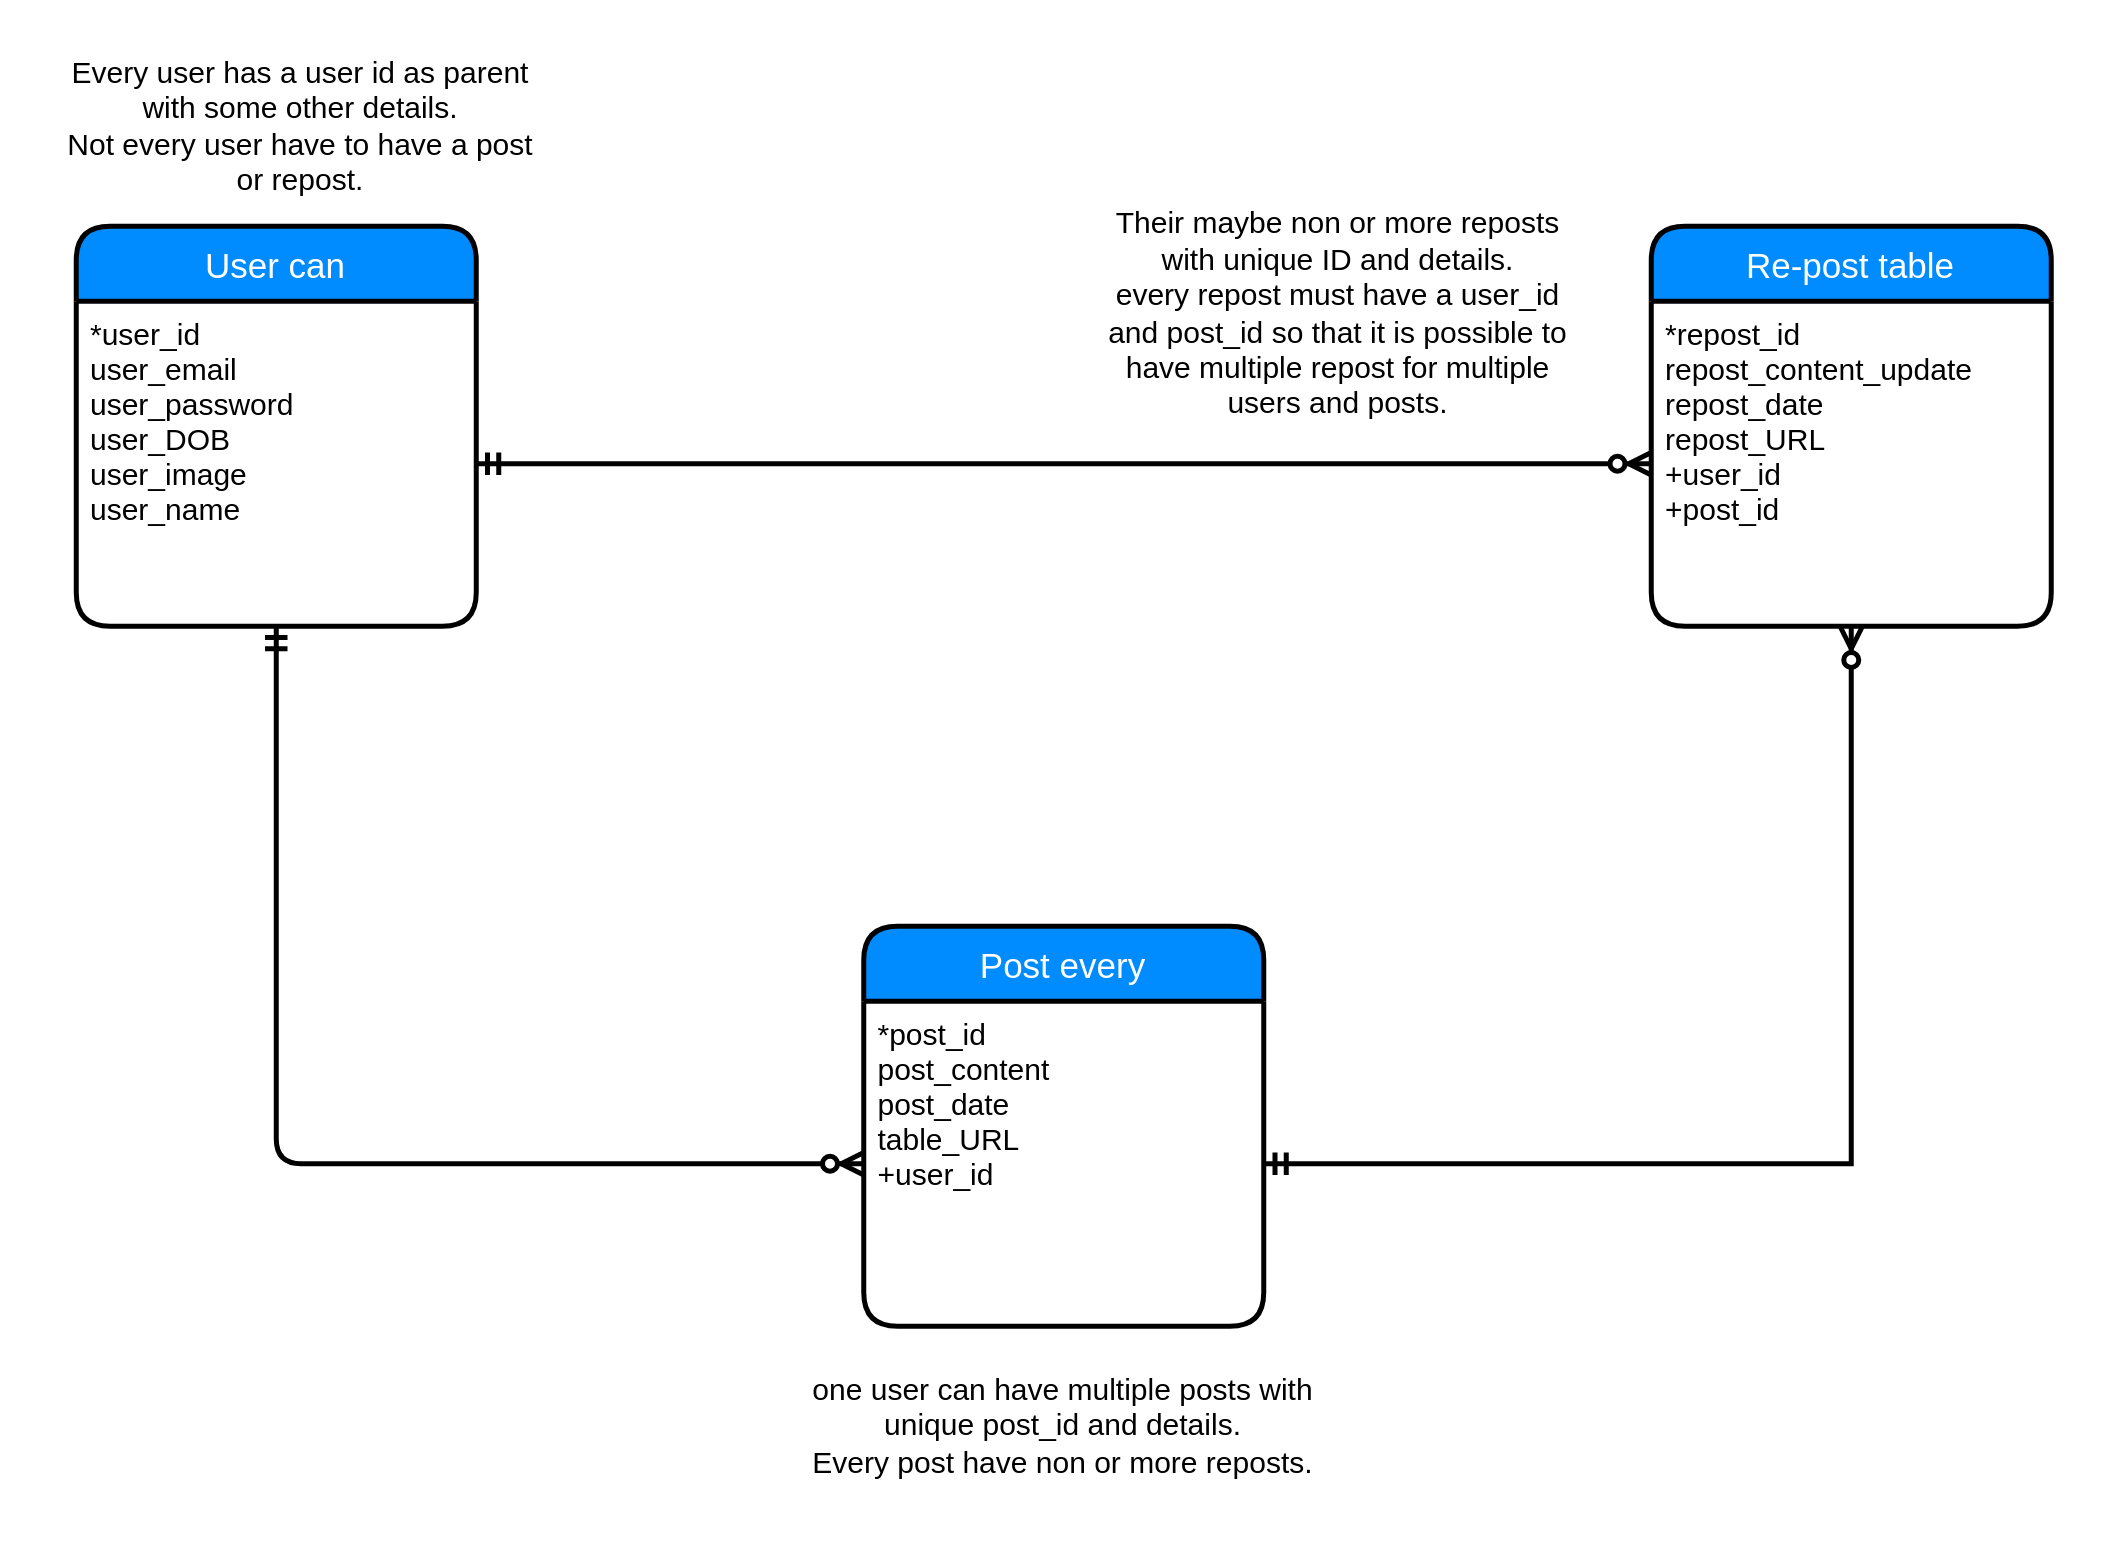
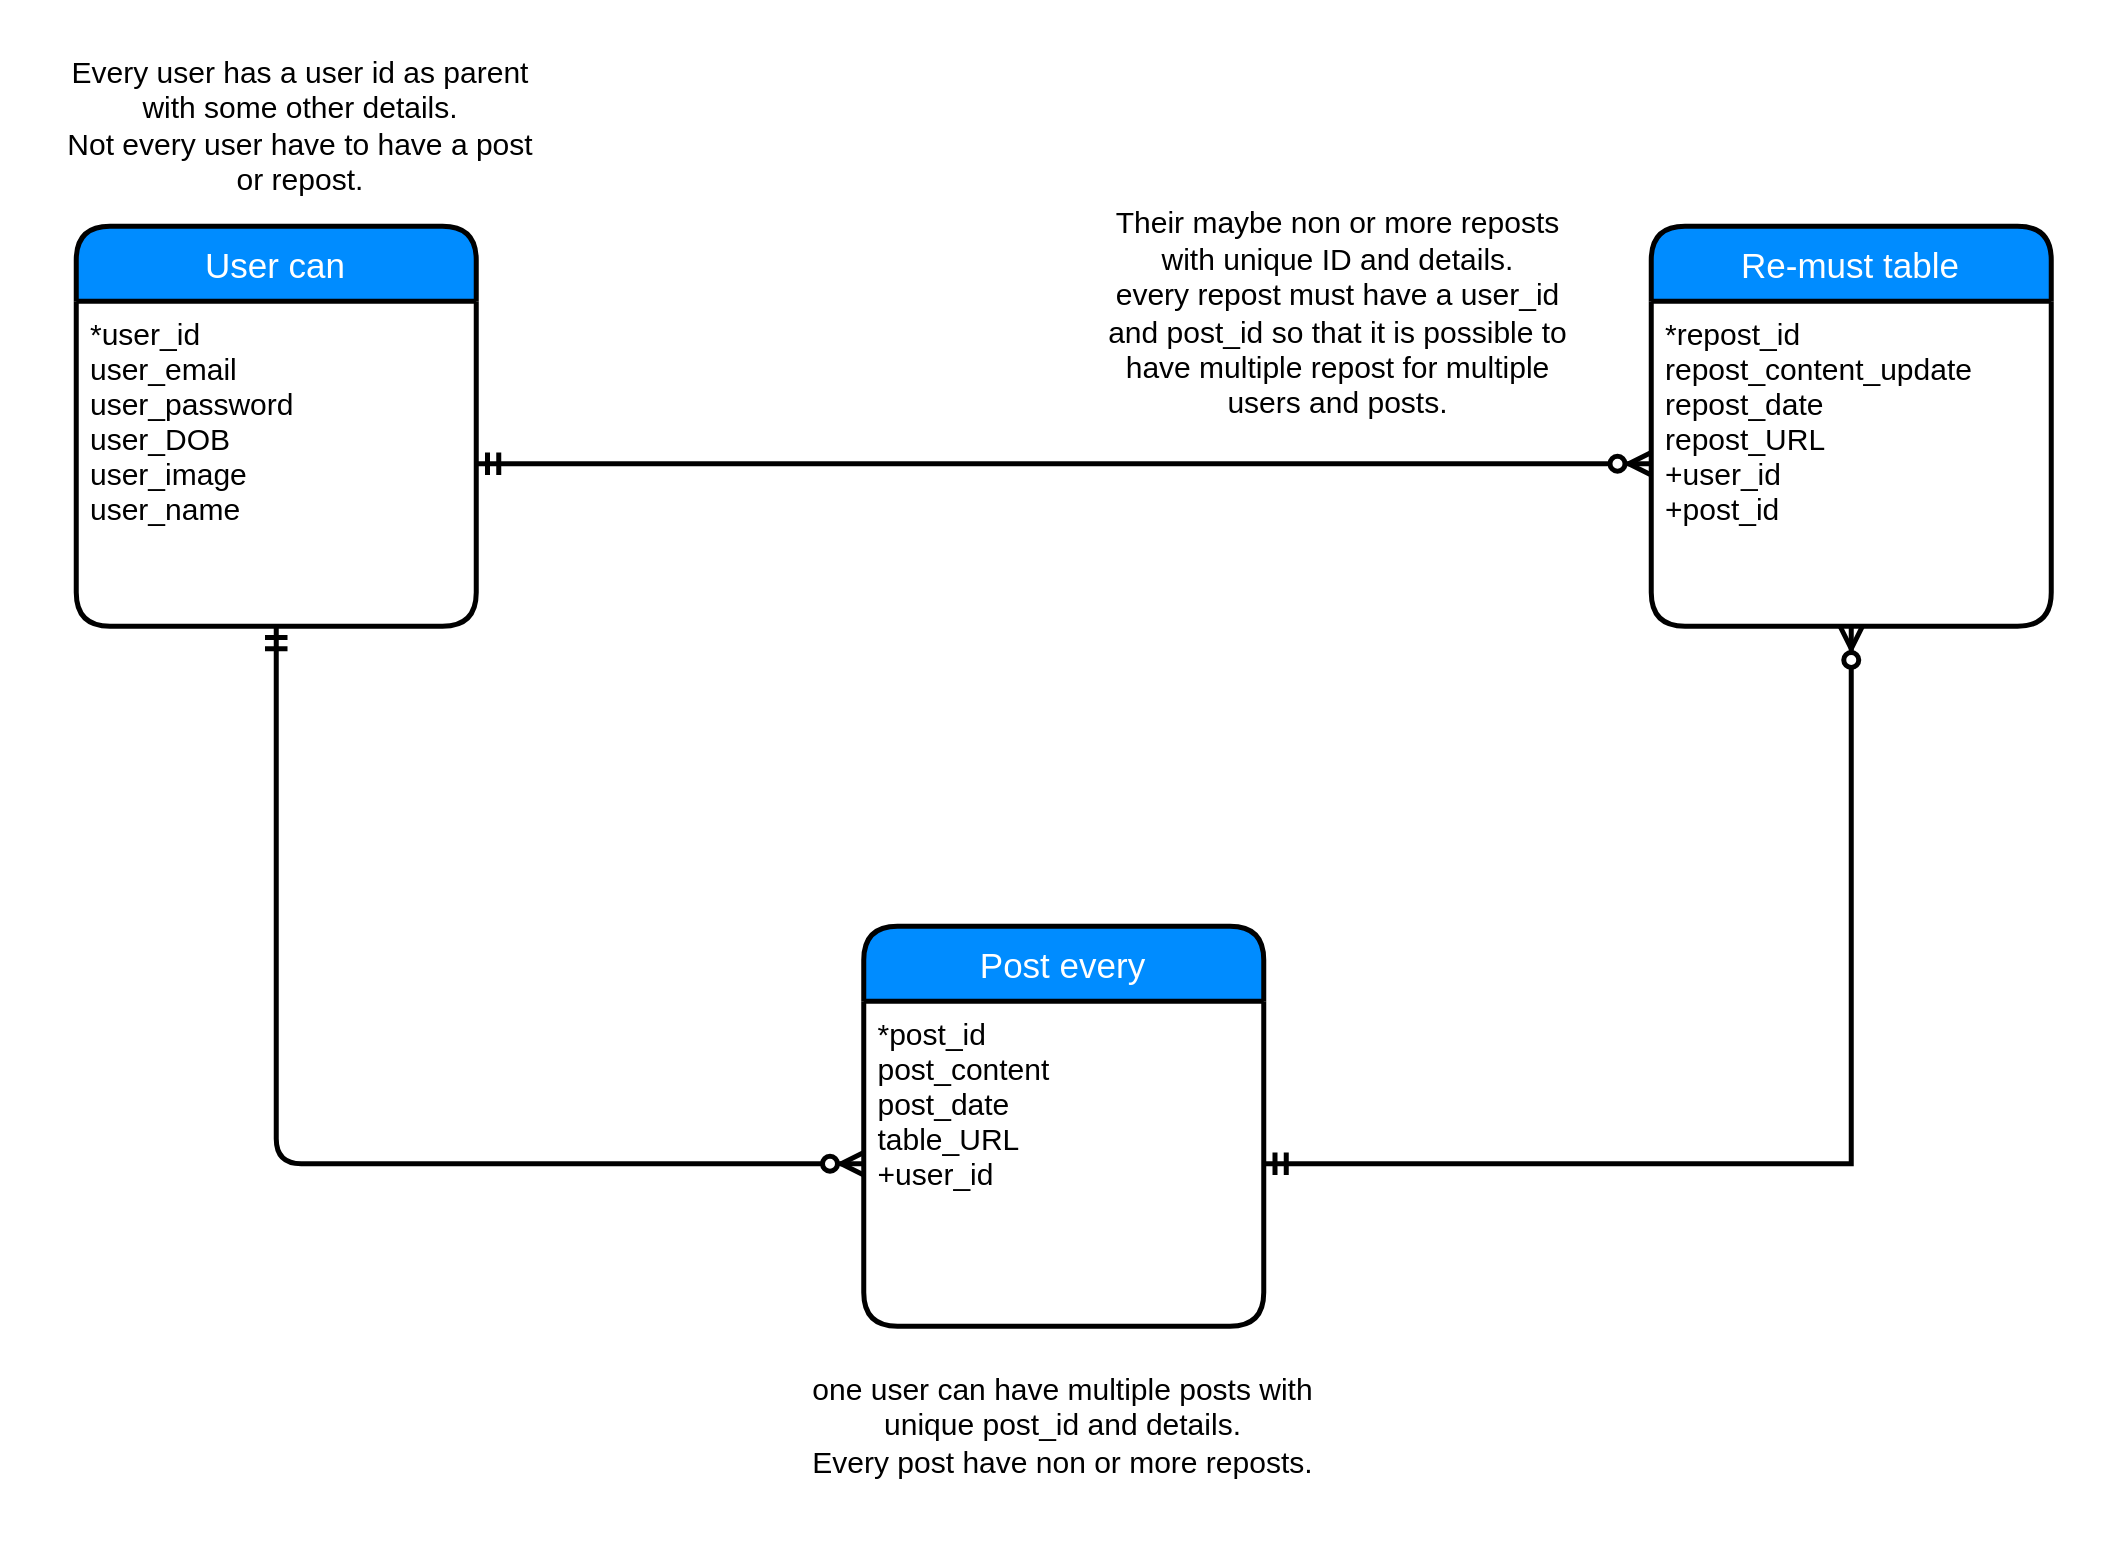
node "Re-post table": label "Re-post table" -> "Re-must table"
